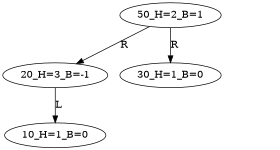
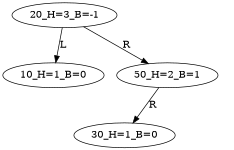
edge "50_H=2_B=1" -> "20_H=3_B=-1": reversed
